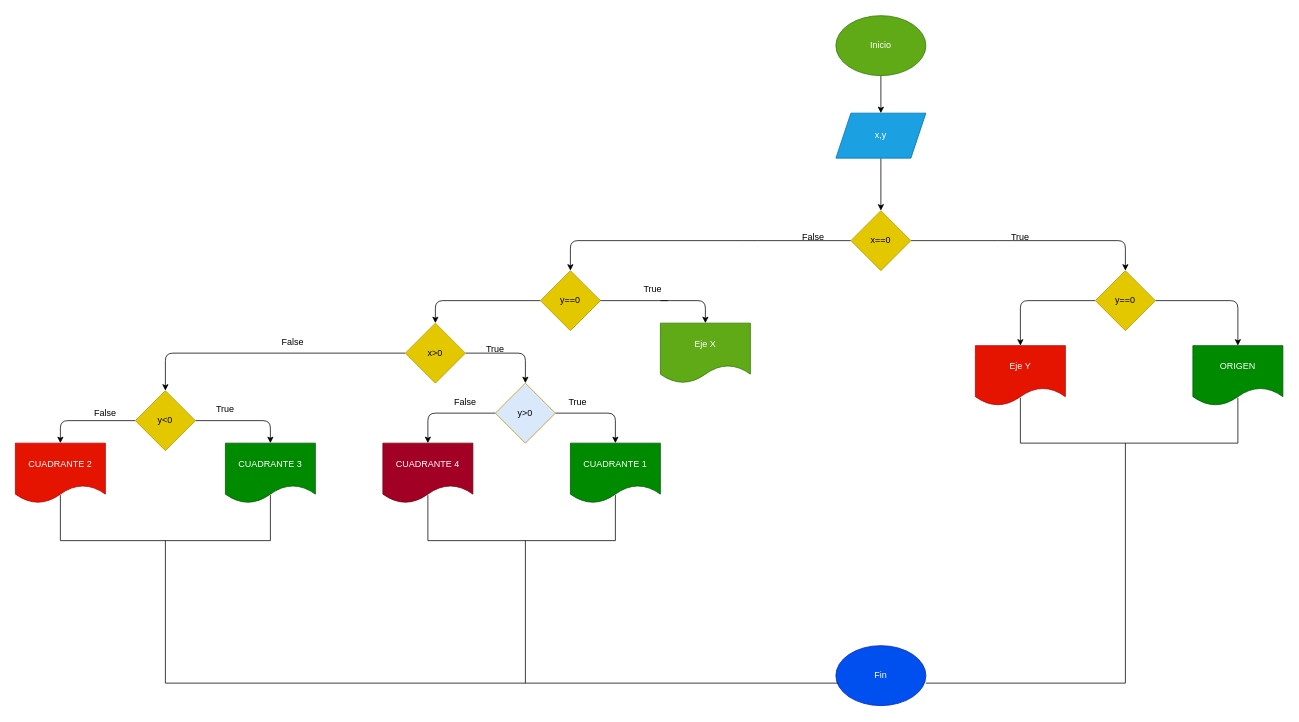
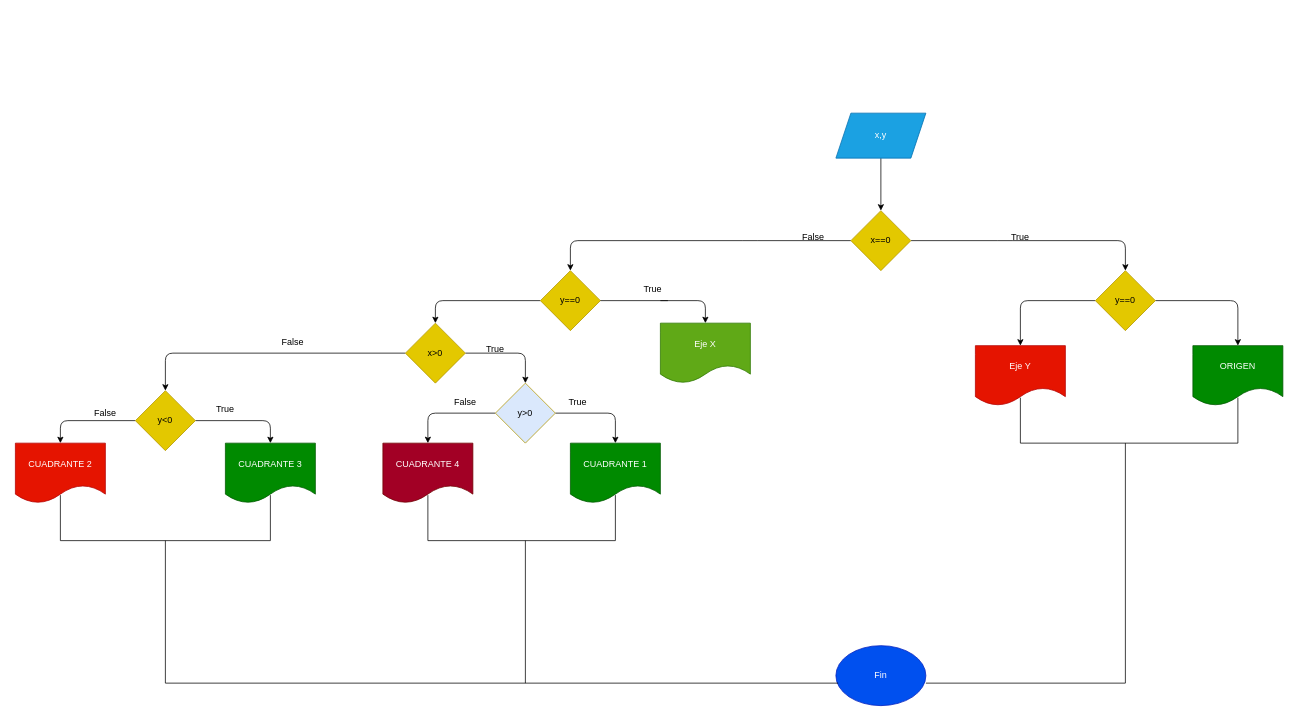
node "Inicio": removed
edge "Inicio" -> "x,y": removed
